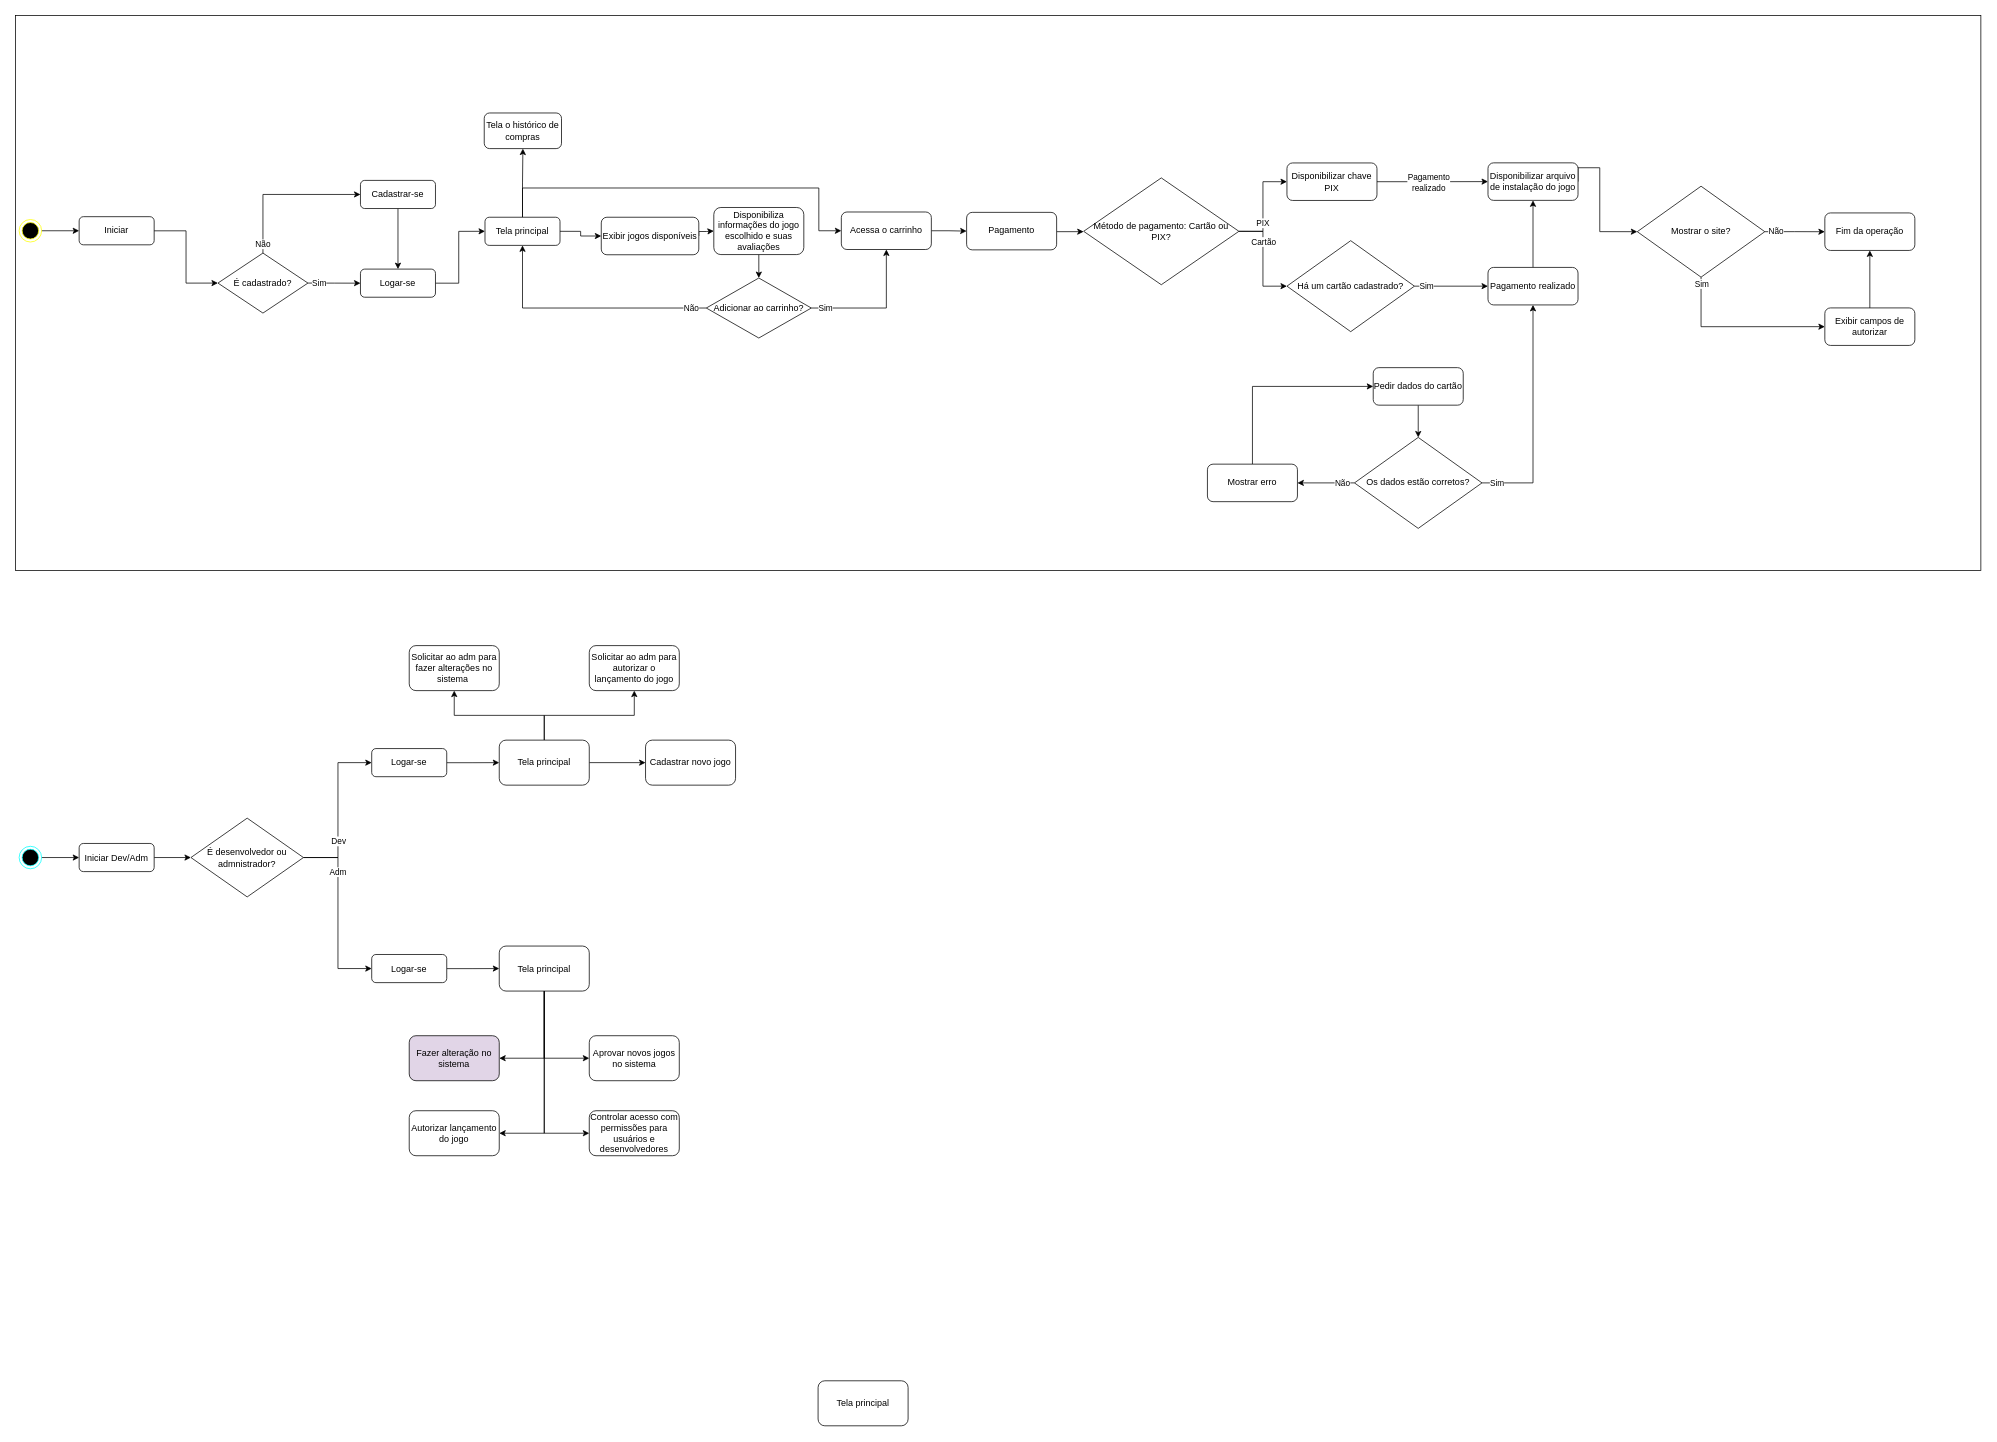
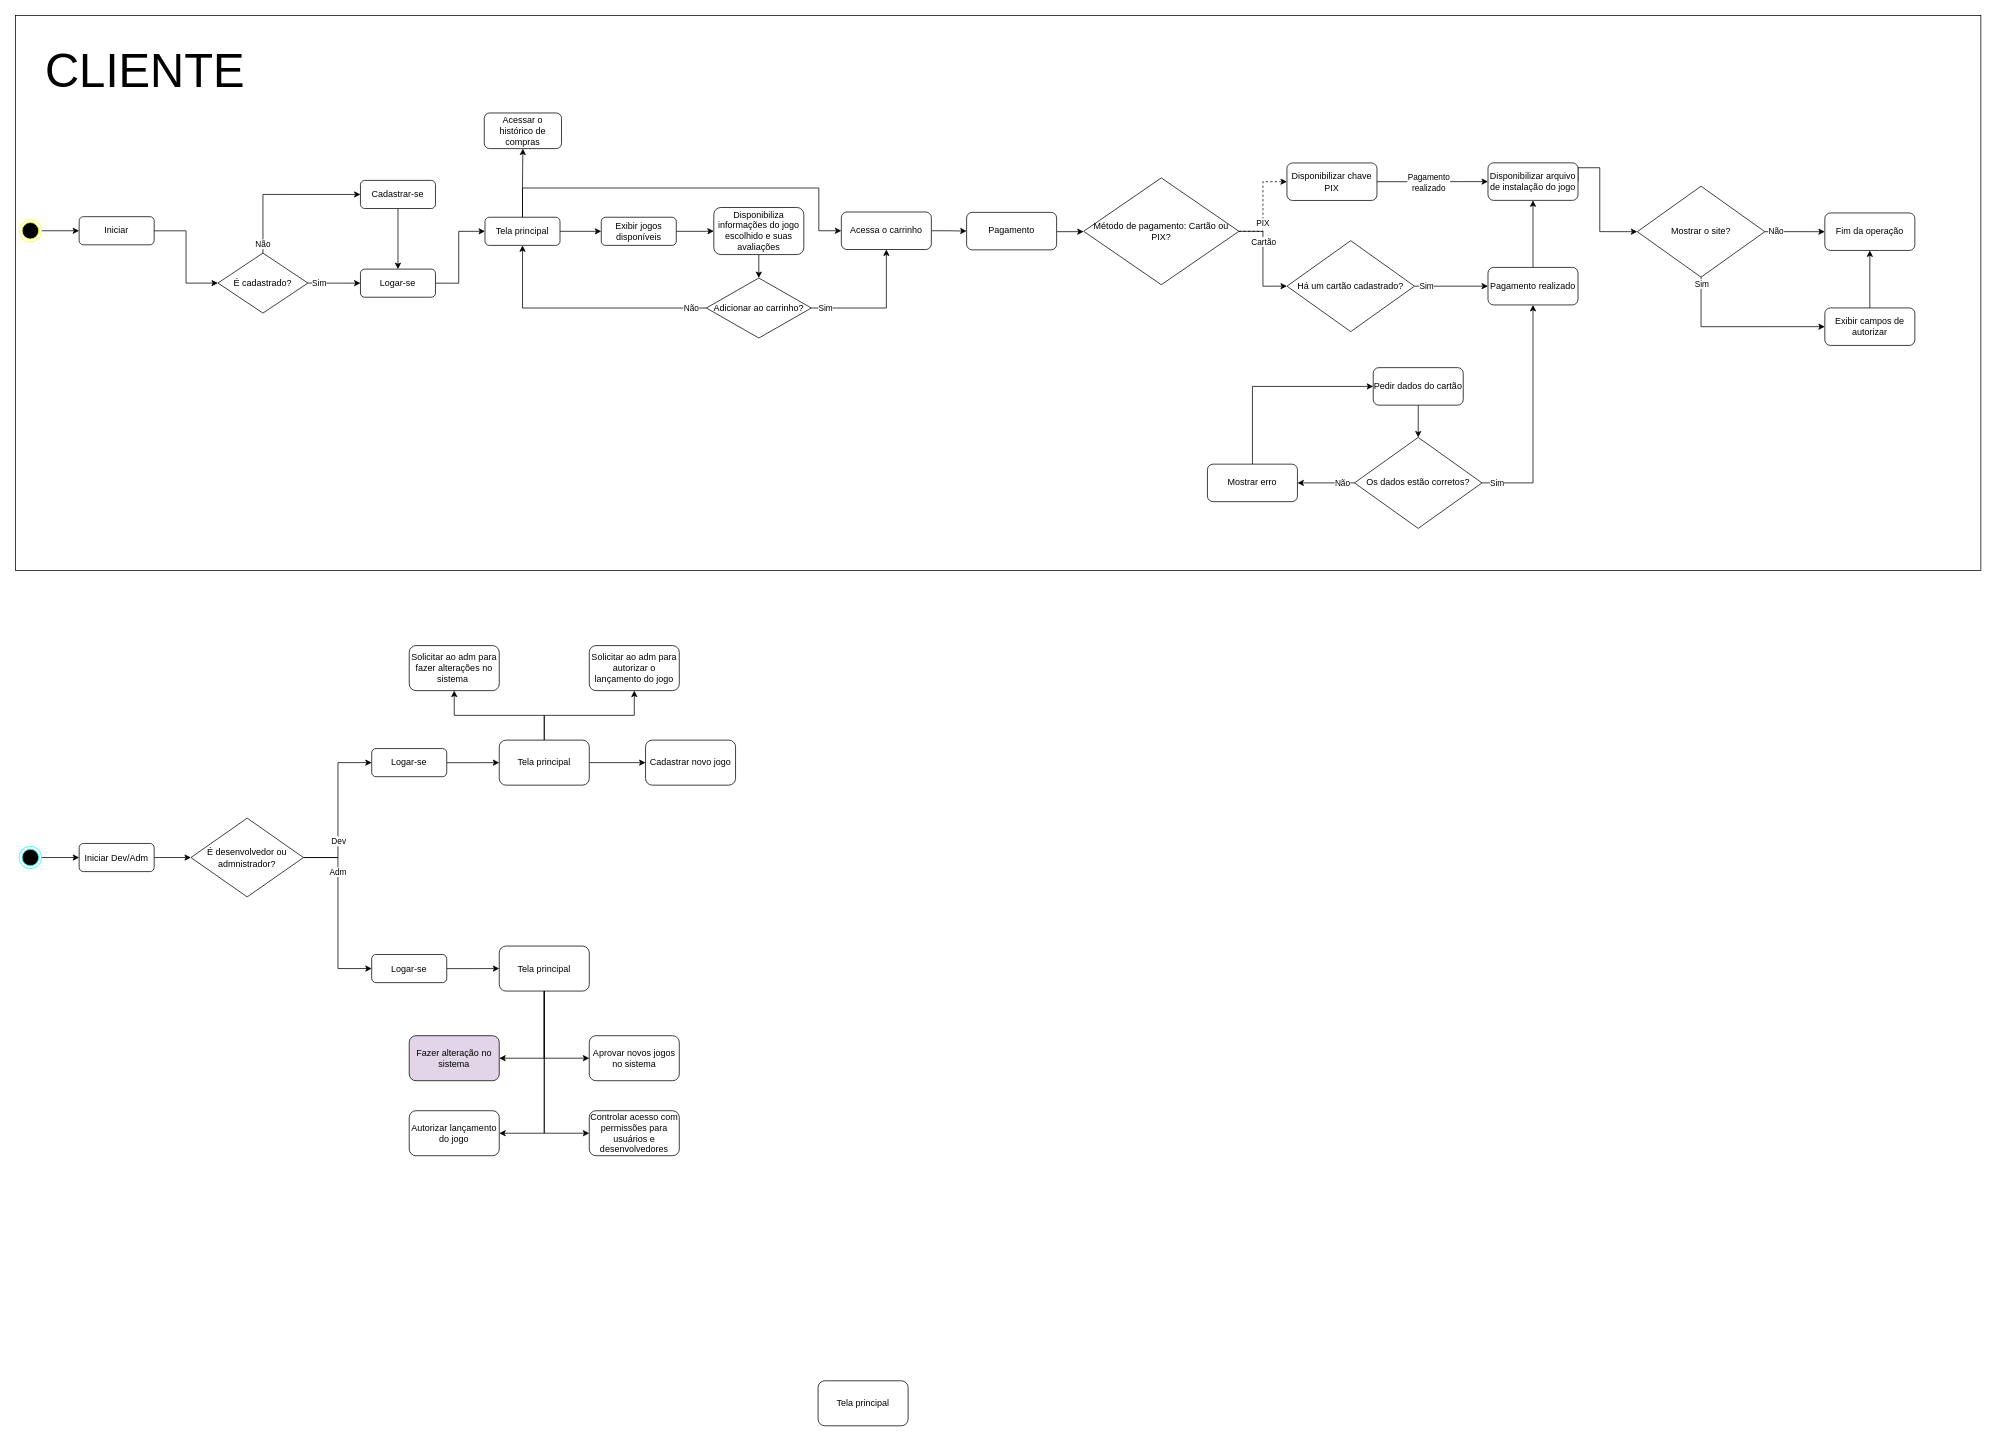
node "CLIENTE": added
node "Tela o histórico de compras": label "Tela o histórico de compras" -> "Acessar o histórico de compras"
edge "Método de pagamento: Cartão ou PIX?" -> "Disponibilizar chave PIX": style solid -> dashed
node "Exibir jogos disponíveis": size 98x38 -> 75x28
